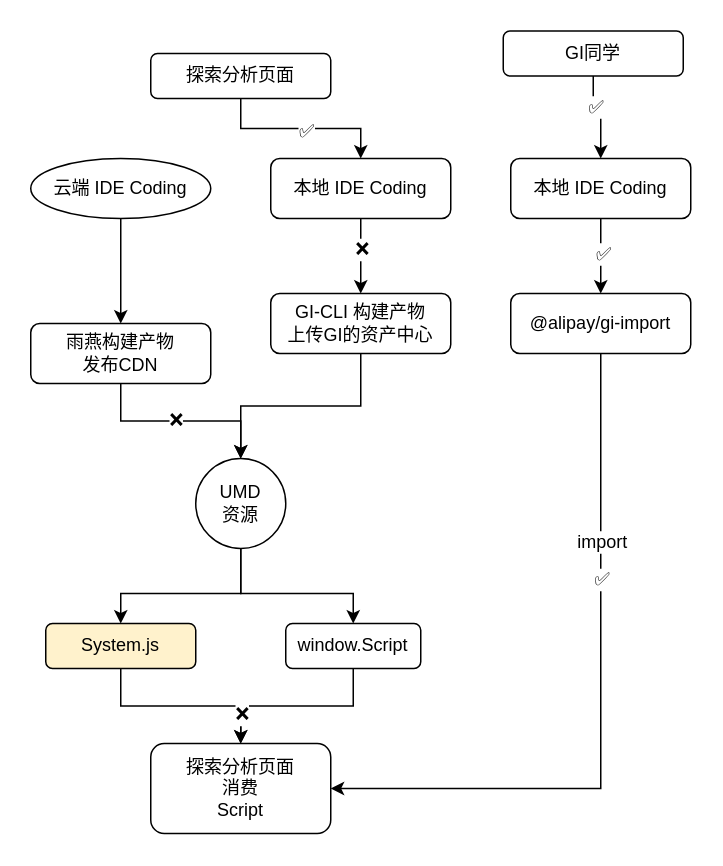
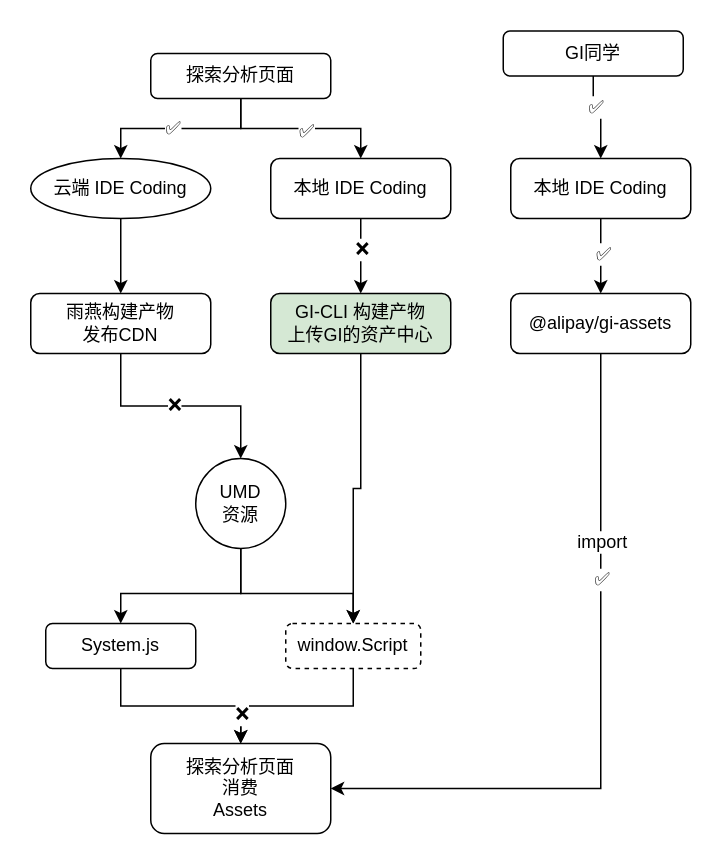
edge "探索分析页面" -> "云端 IDE Coding": added, label "✅"
node "GI-CLI 构建产物 上传GI的资产中心": fillcolor #ffffff -> #d5e8d4
node "@alipay/gi-import": label "@alipay/gi-import" -> "@alipay/gi-assets"
node "雨燕构建产物 发布CDN": moved (121, 353) -> (121, 323)
edge "GI-CLI 构建产物 上传GI的资产中心" -> "UMD 资源": now "GI-CLI 构建产物 上传GI的资产中心" -> "window.Script"
node "System.js": fillcolor #fff2cc -> #ffffff
node "window.Script": style solid -> dashed
node "探索分析页面 消费 Script": label "探索分析页面 消费 Script" -> "探索分析页面 消费 Assets"
